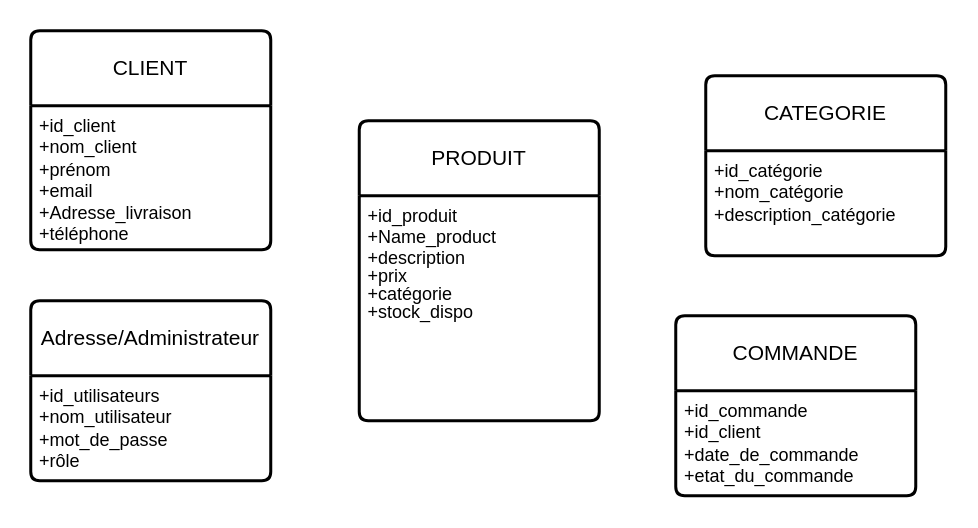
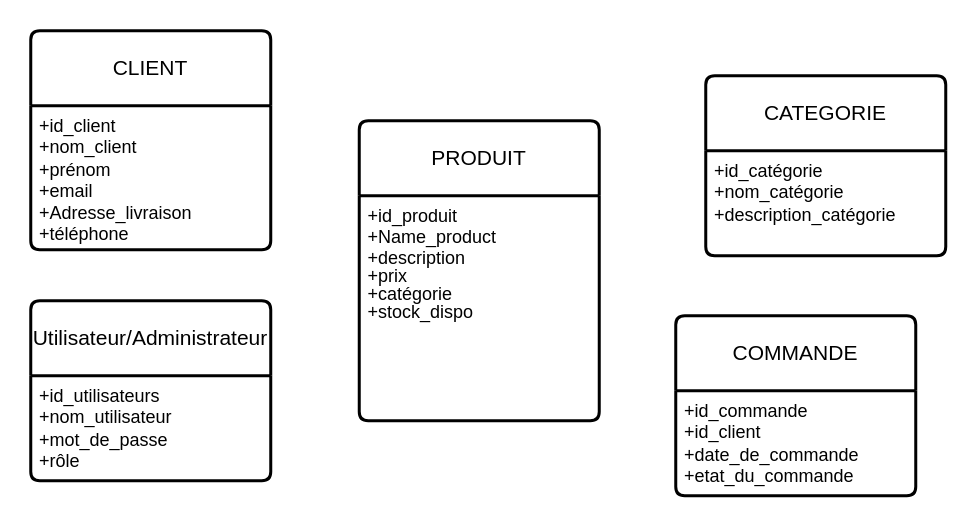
node "Adresse/Administrateur": label "Adresse/Administrateur" -> "Utilisateur/Administrateur"
